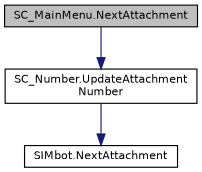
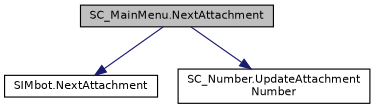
edge "SC_Number.UpdateAttachment Number" -> "SIMbot.NextAttachment": now "SC_MainMenu.NextAttachment" -> "SIMbot.NextAttachment"
